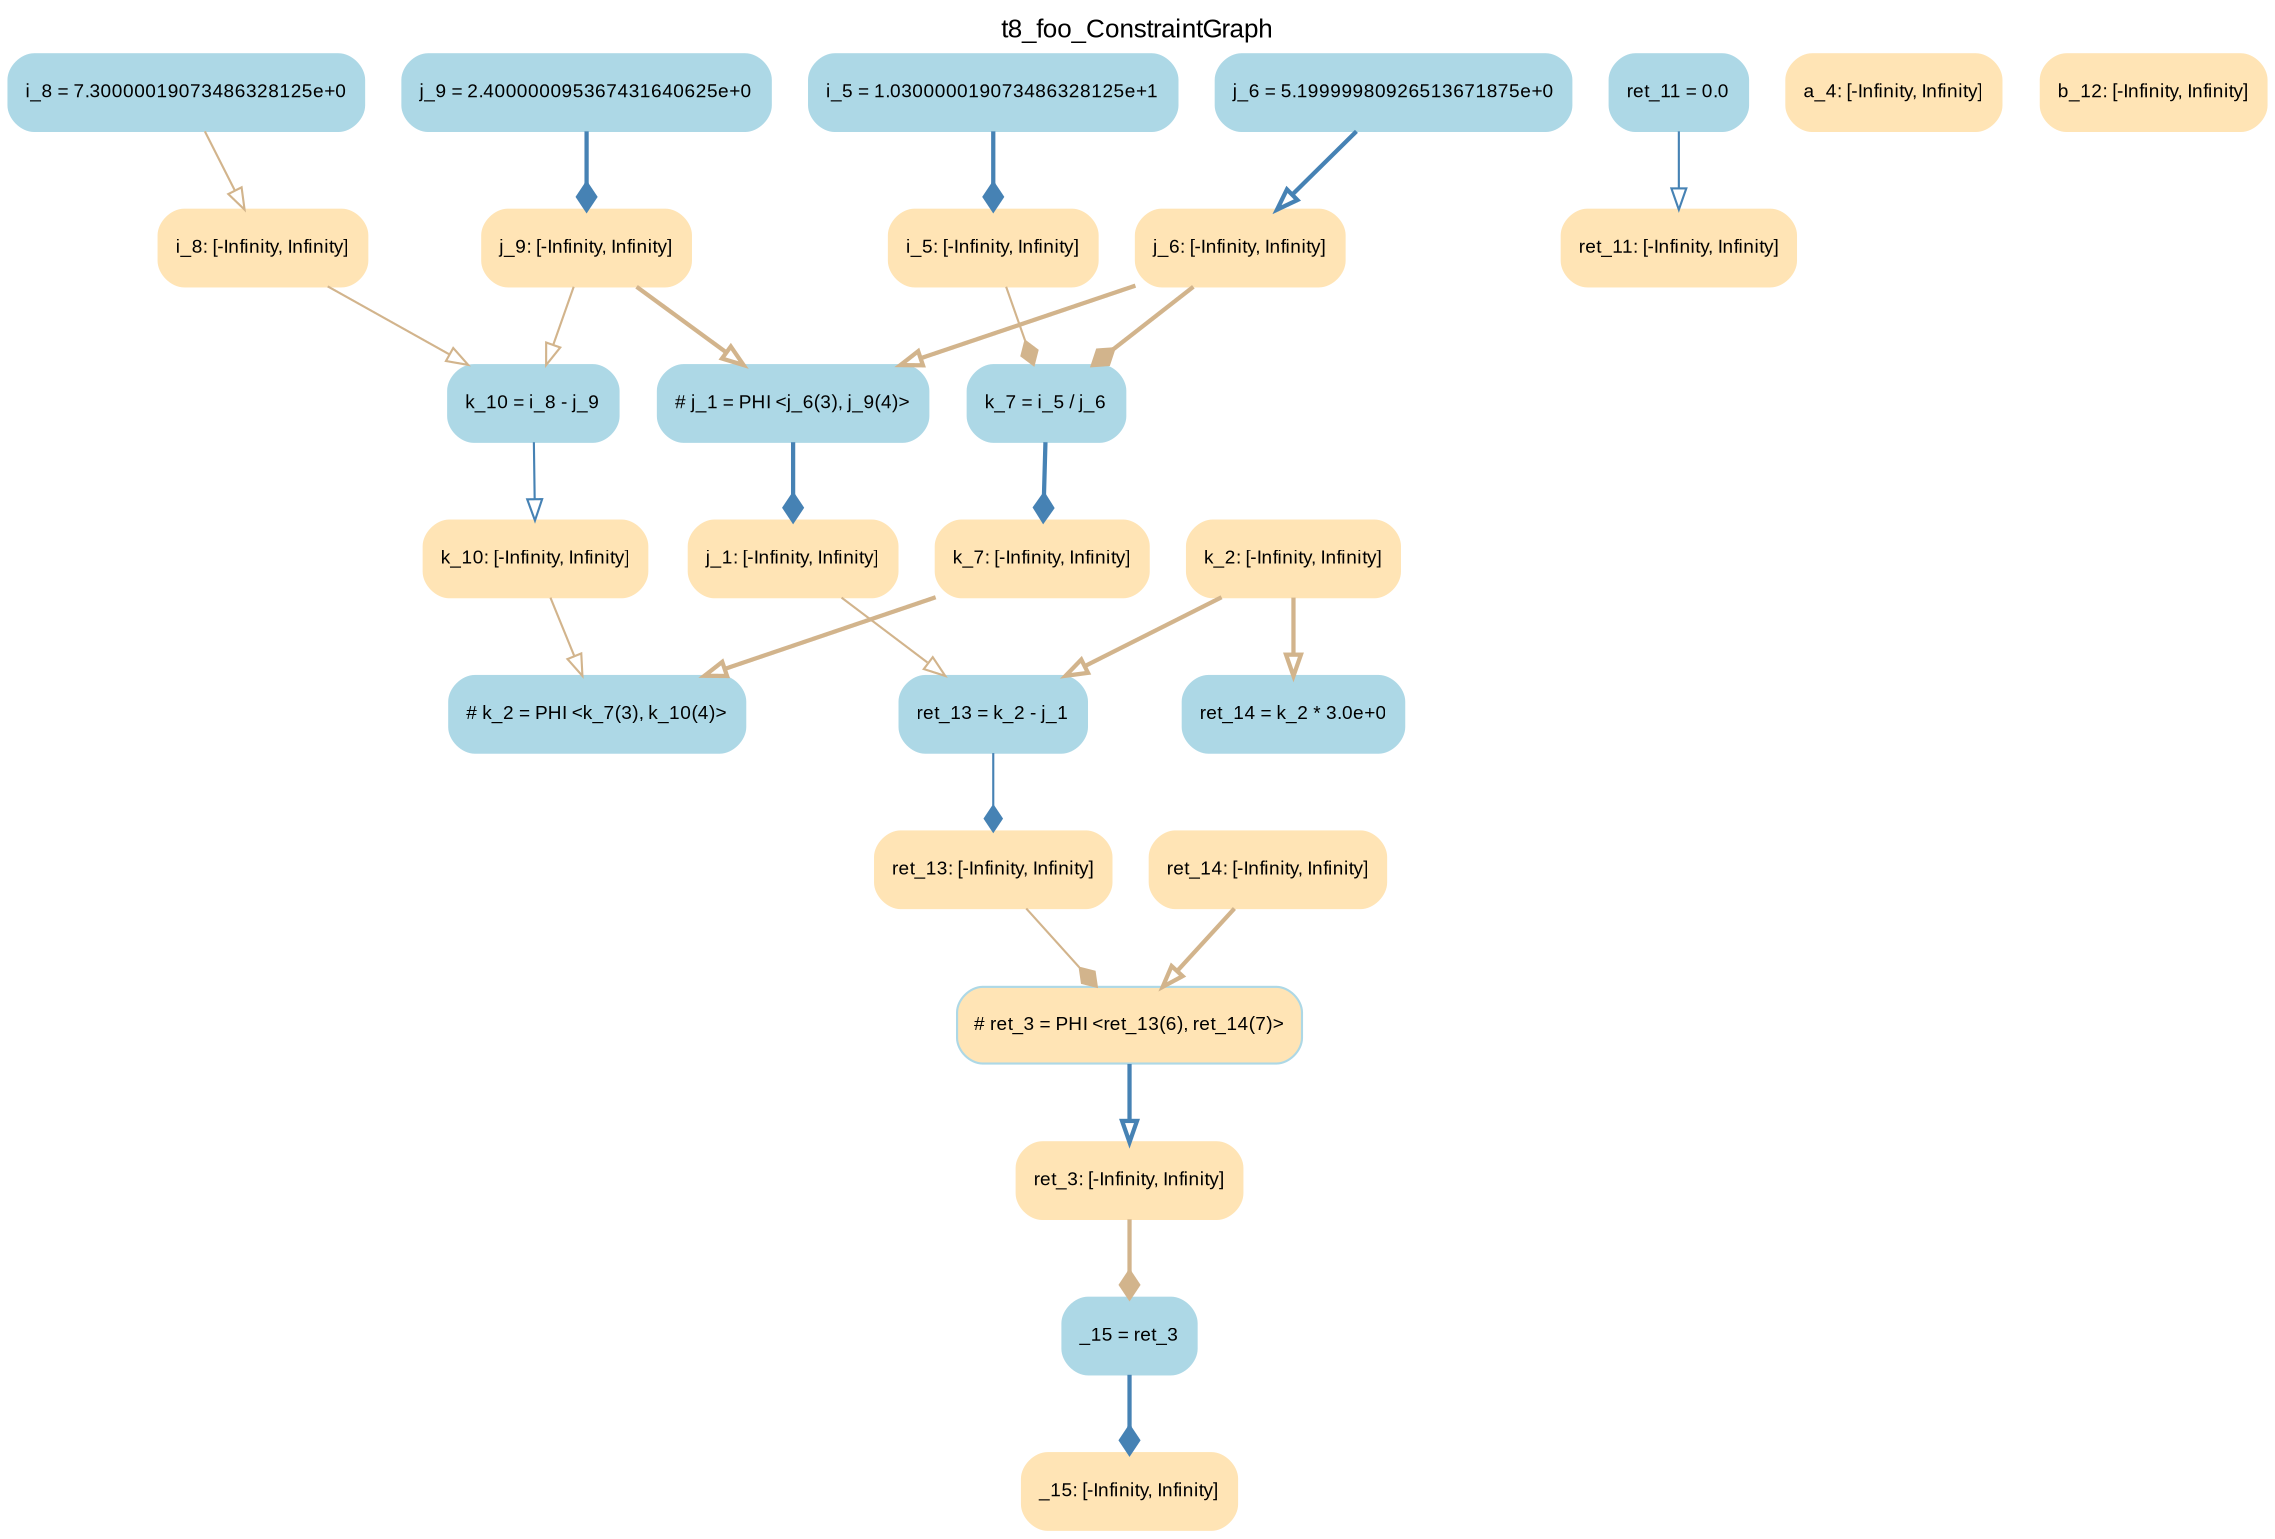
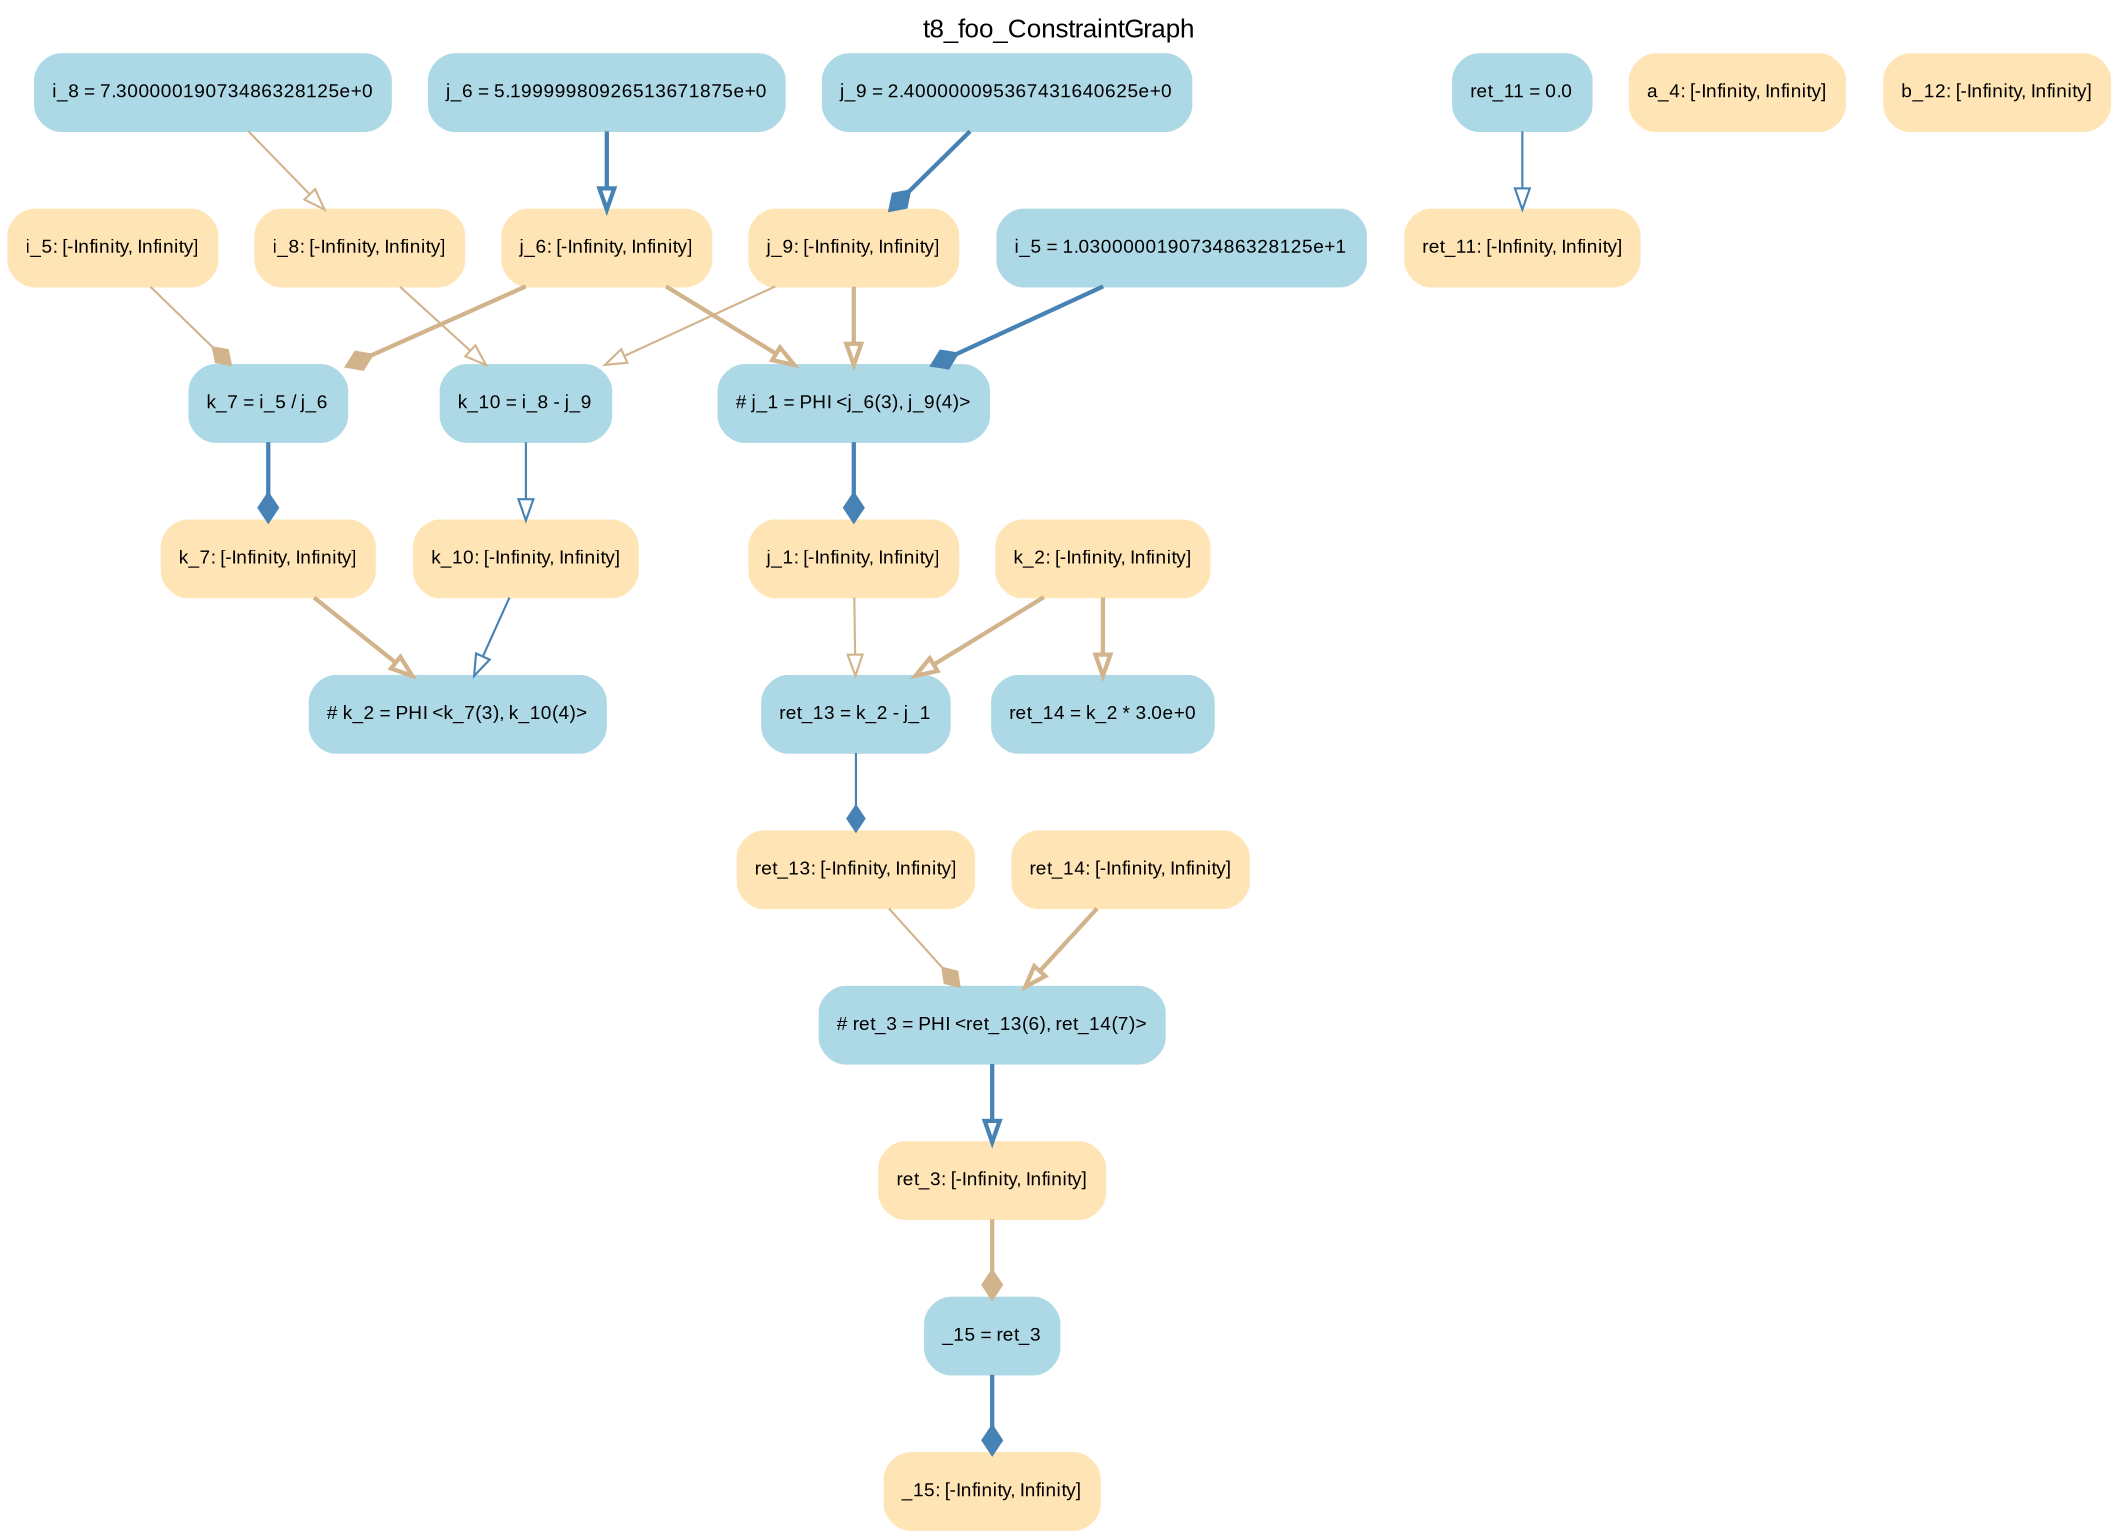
edge "i_5 = 1.030000019073486328125e+1" -> "i_5: [-Infinity, Infinity]": now "i_5 = 1.030000019073486328125e+1" -> "# j_1 = PHI <j_6(3), j_9(4)>"
edge "k_10: [-Infinity, Infinity]" -> "# k_2 = PHI <k_7(3), k_10(4)>": color tan -> steelblue
node "# ret_3 = PHI <ret_13(6), ret_14(7)>": fillcolor moccasin -> lightblue
